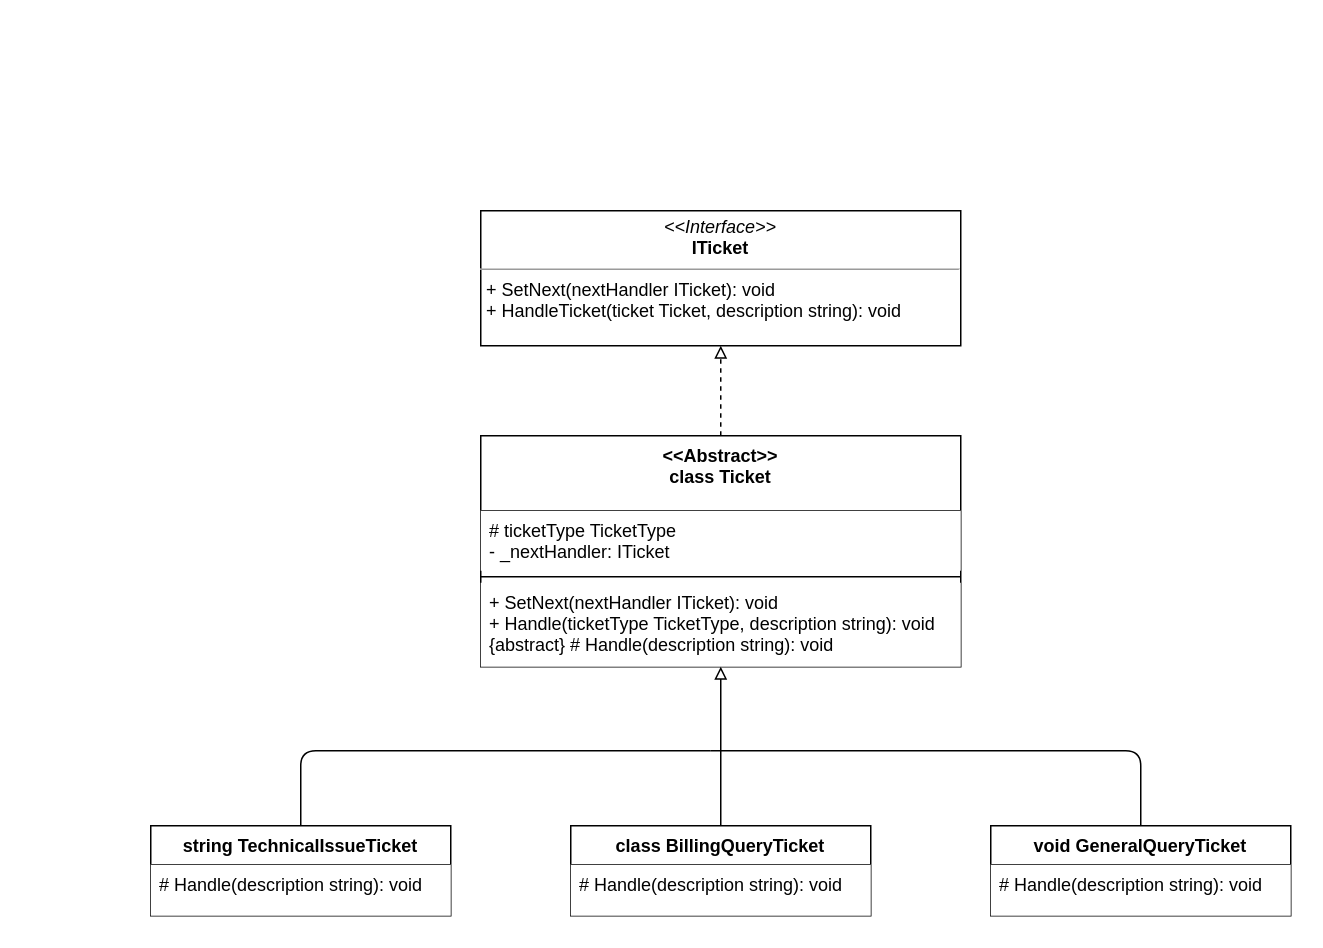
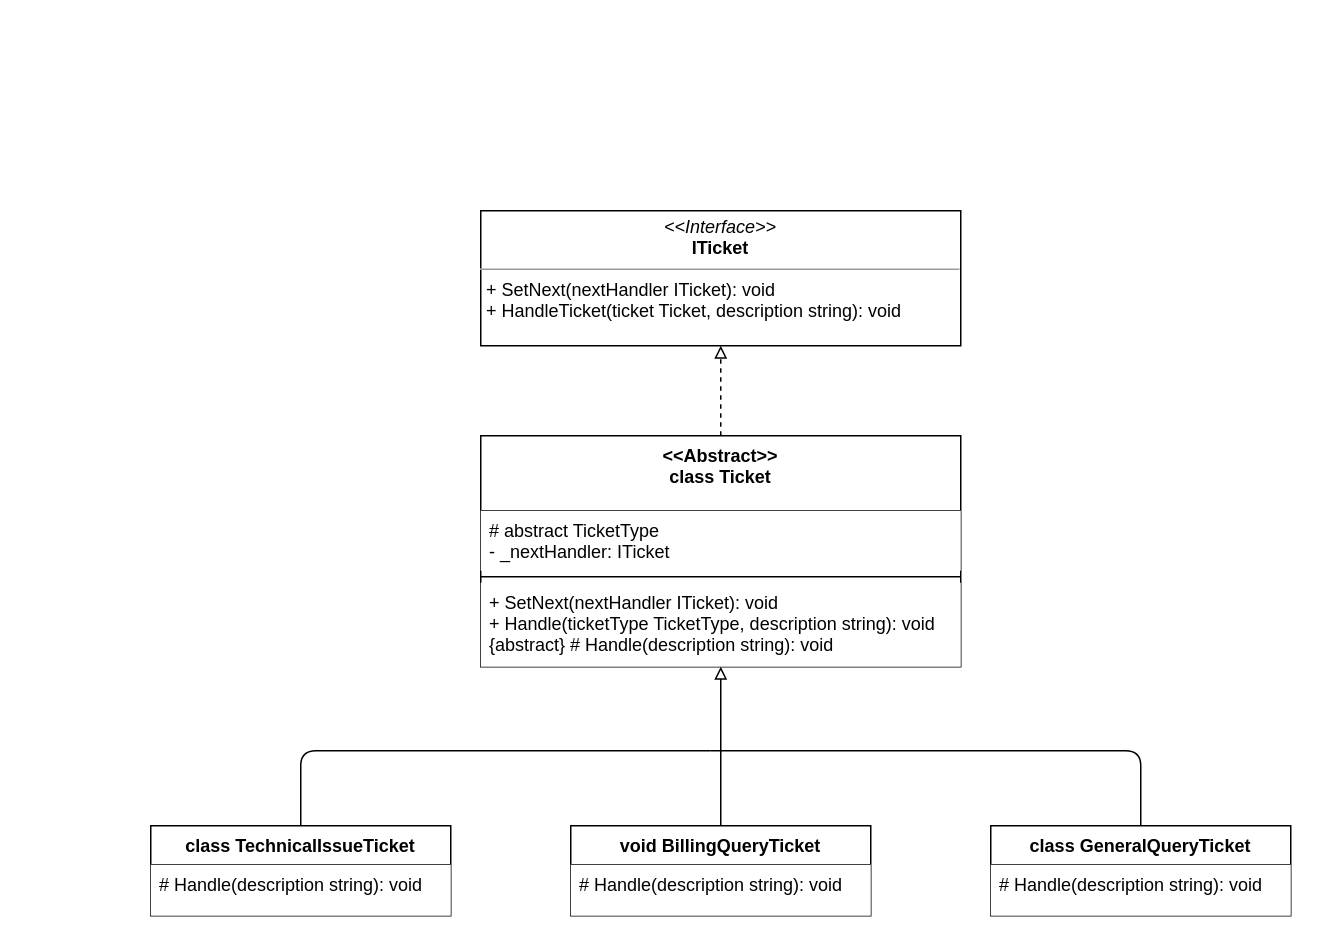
node "# ticketType TicketType - _nextHandler: ITicket": label "# ticketType TicketType - _nextHandler: ITicket" -> "# abstract TicketType - _nextHandler: ITicket"
node "string TechnicalIssueTicket": label "string TechnicalIssueTicket" -> "class TechnicalIssueTicket"
node "class BillingQueryTicket": label "class BillingQueryTicket" -> "void BillingQueryTicket"
node "void GeneralQueryTicket": label "void GeneralQueryTicket" -> "class GeneralQueryTicket"
